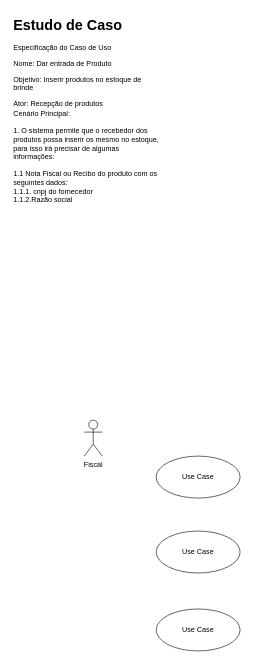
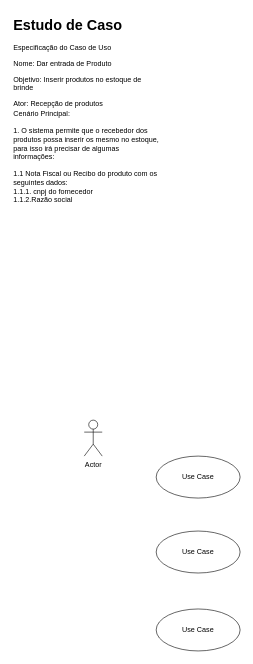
node "Fiscal": label "Fiscal" -> "Actor"
